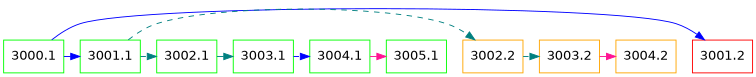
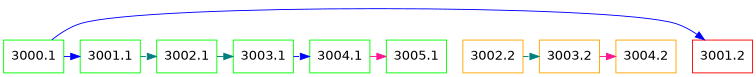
edge "3001.1" -> "3002.2": removed
